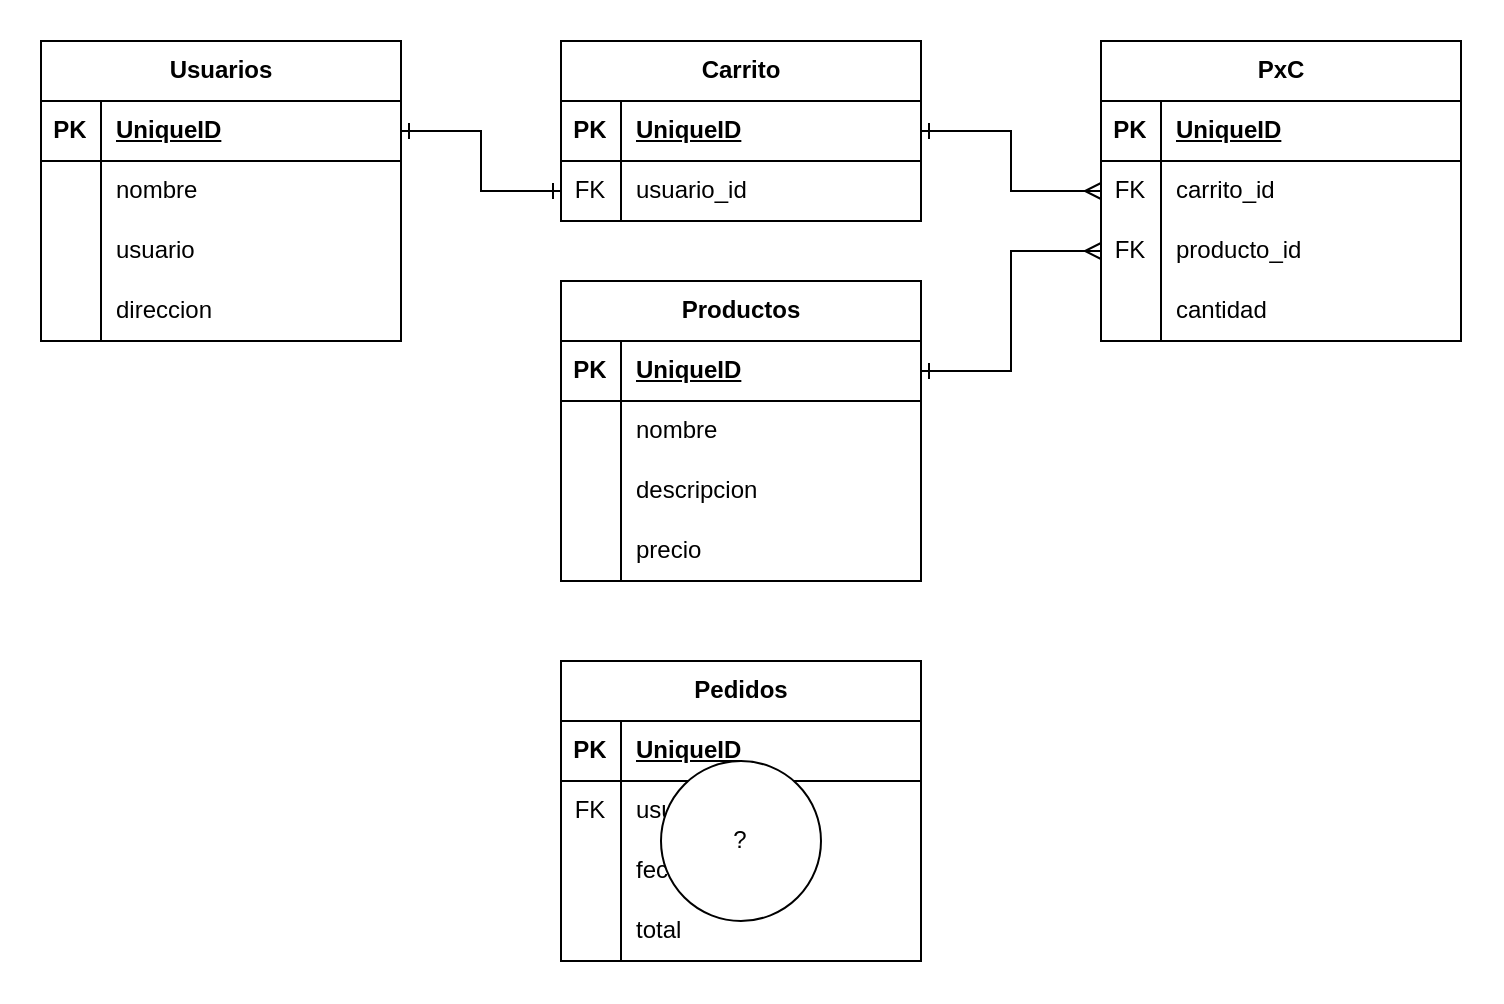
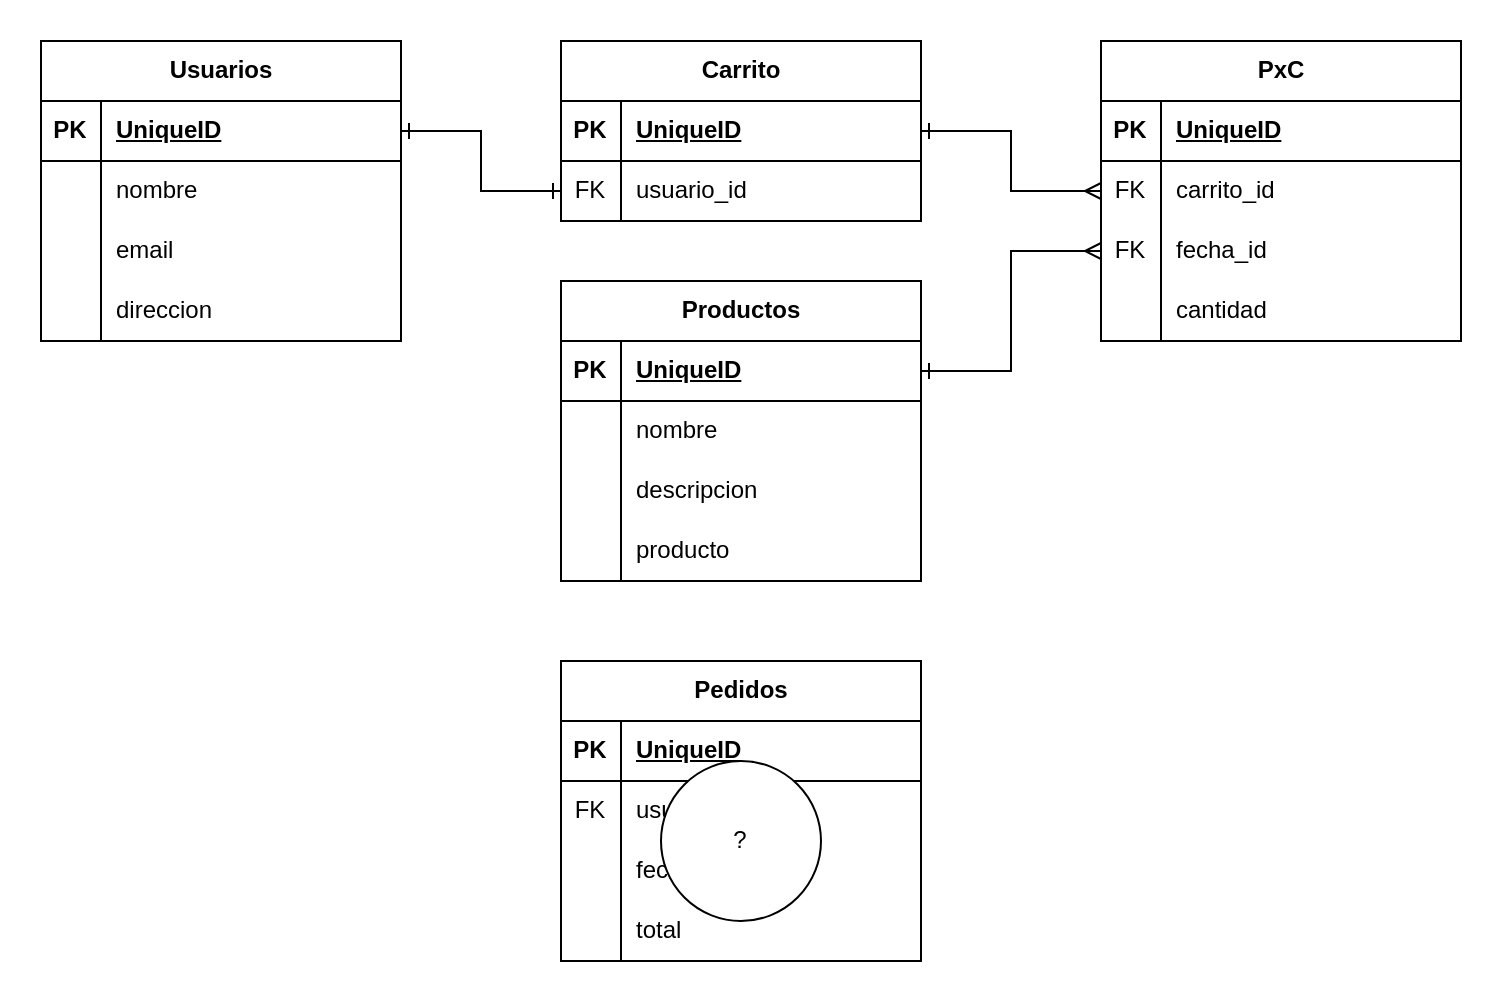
node "usuario": label "usuario" -> "email"
node "producto_id": label "producto_id" -> "fecha_id"
node "precio": label "precio" -> "producto"
